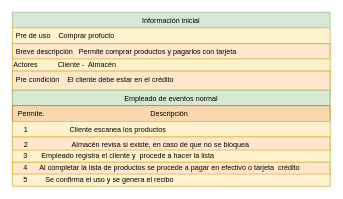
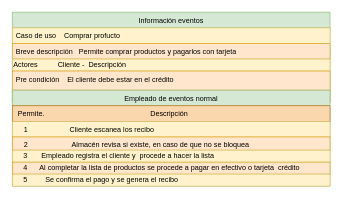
node "Información inicial": label "Información inicial" -> "Información eventos"
node "Pre de uso Comprar profucto": label "Pre de uso Comprar profucto" -> "Caso de uso Comprar profucto"
node "Actores Cliente - Almacén": label "Actores Cliente - Almacén" -> "Actores Cliente - Descripción"
node "1 Cliente escanea los productos": label "1 Cliente escanea los productos" -> "1 Cliente escanea los recibo"
node "5 Se confirma el uso y se genera el recibo": label "5 Se confirma el uso y se genera el recibo" -> "5 Se confirma el pago y se genera el recibo"
